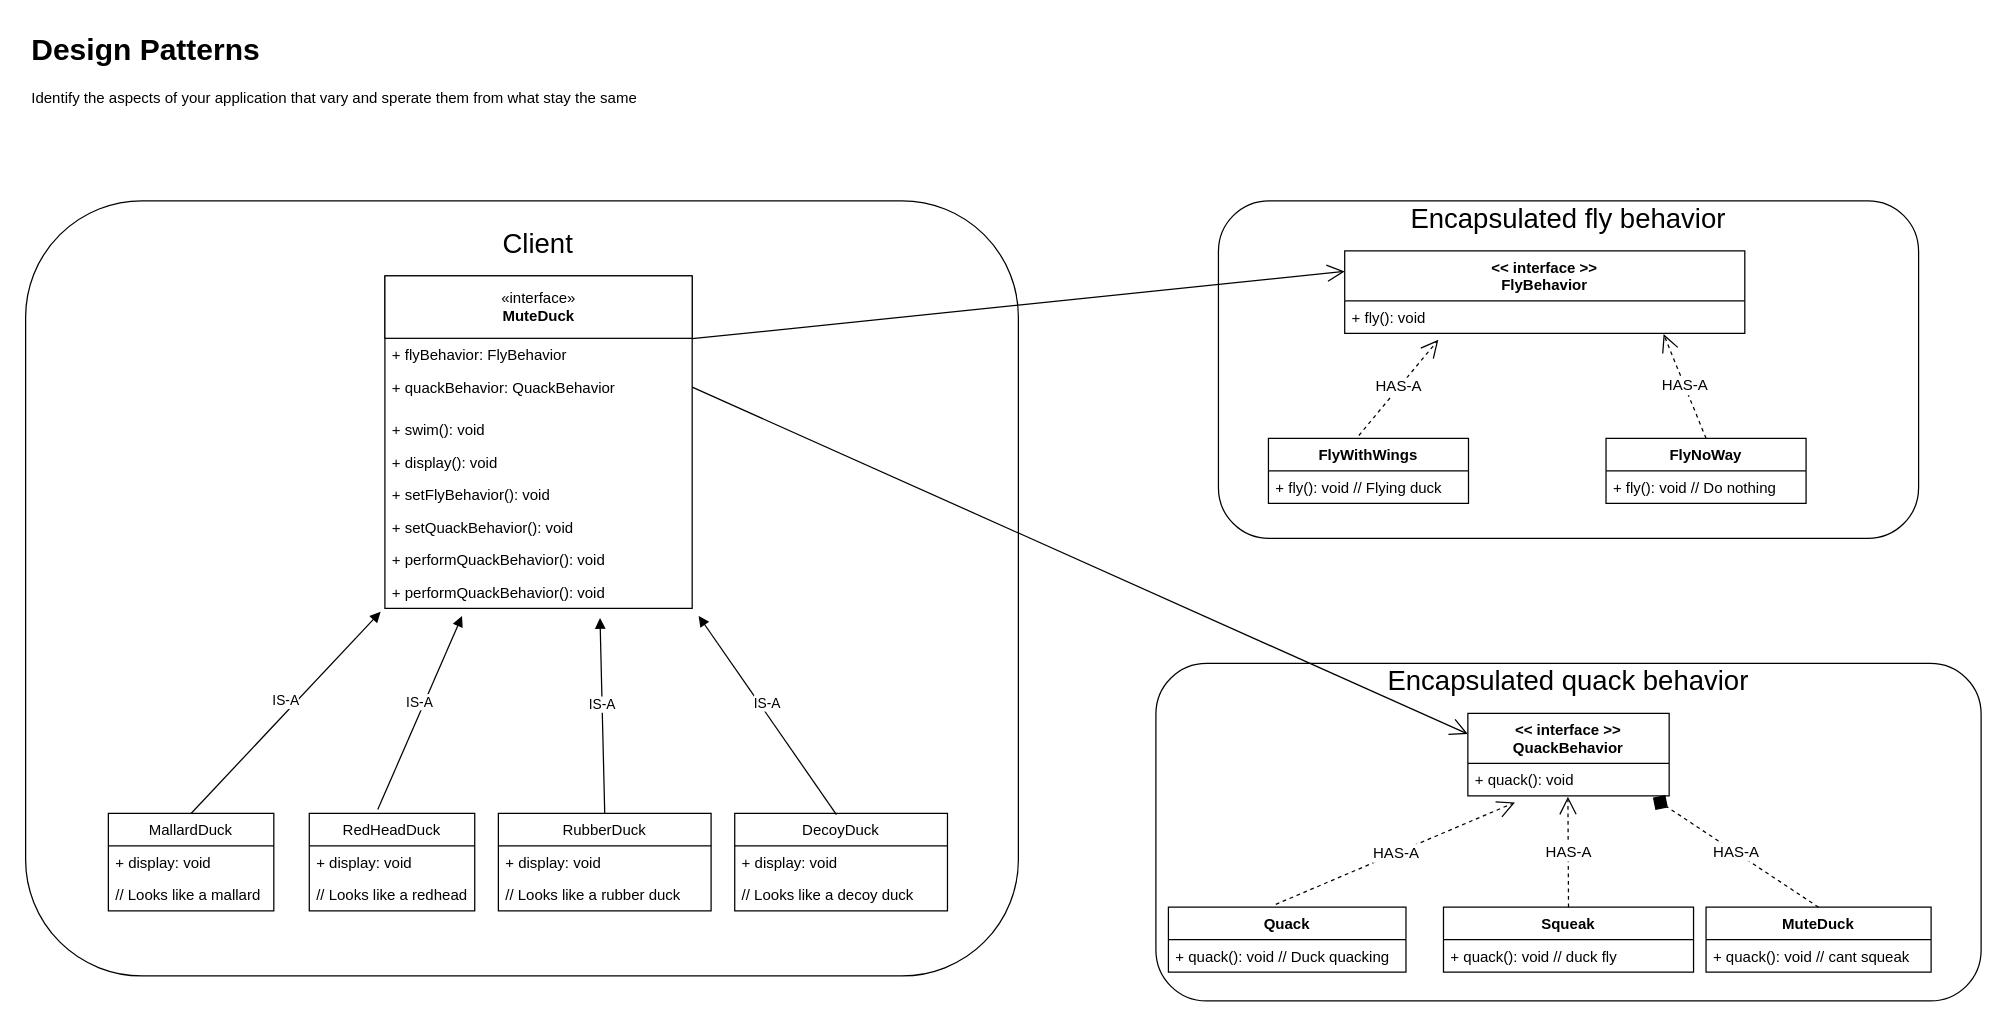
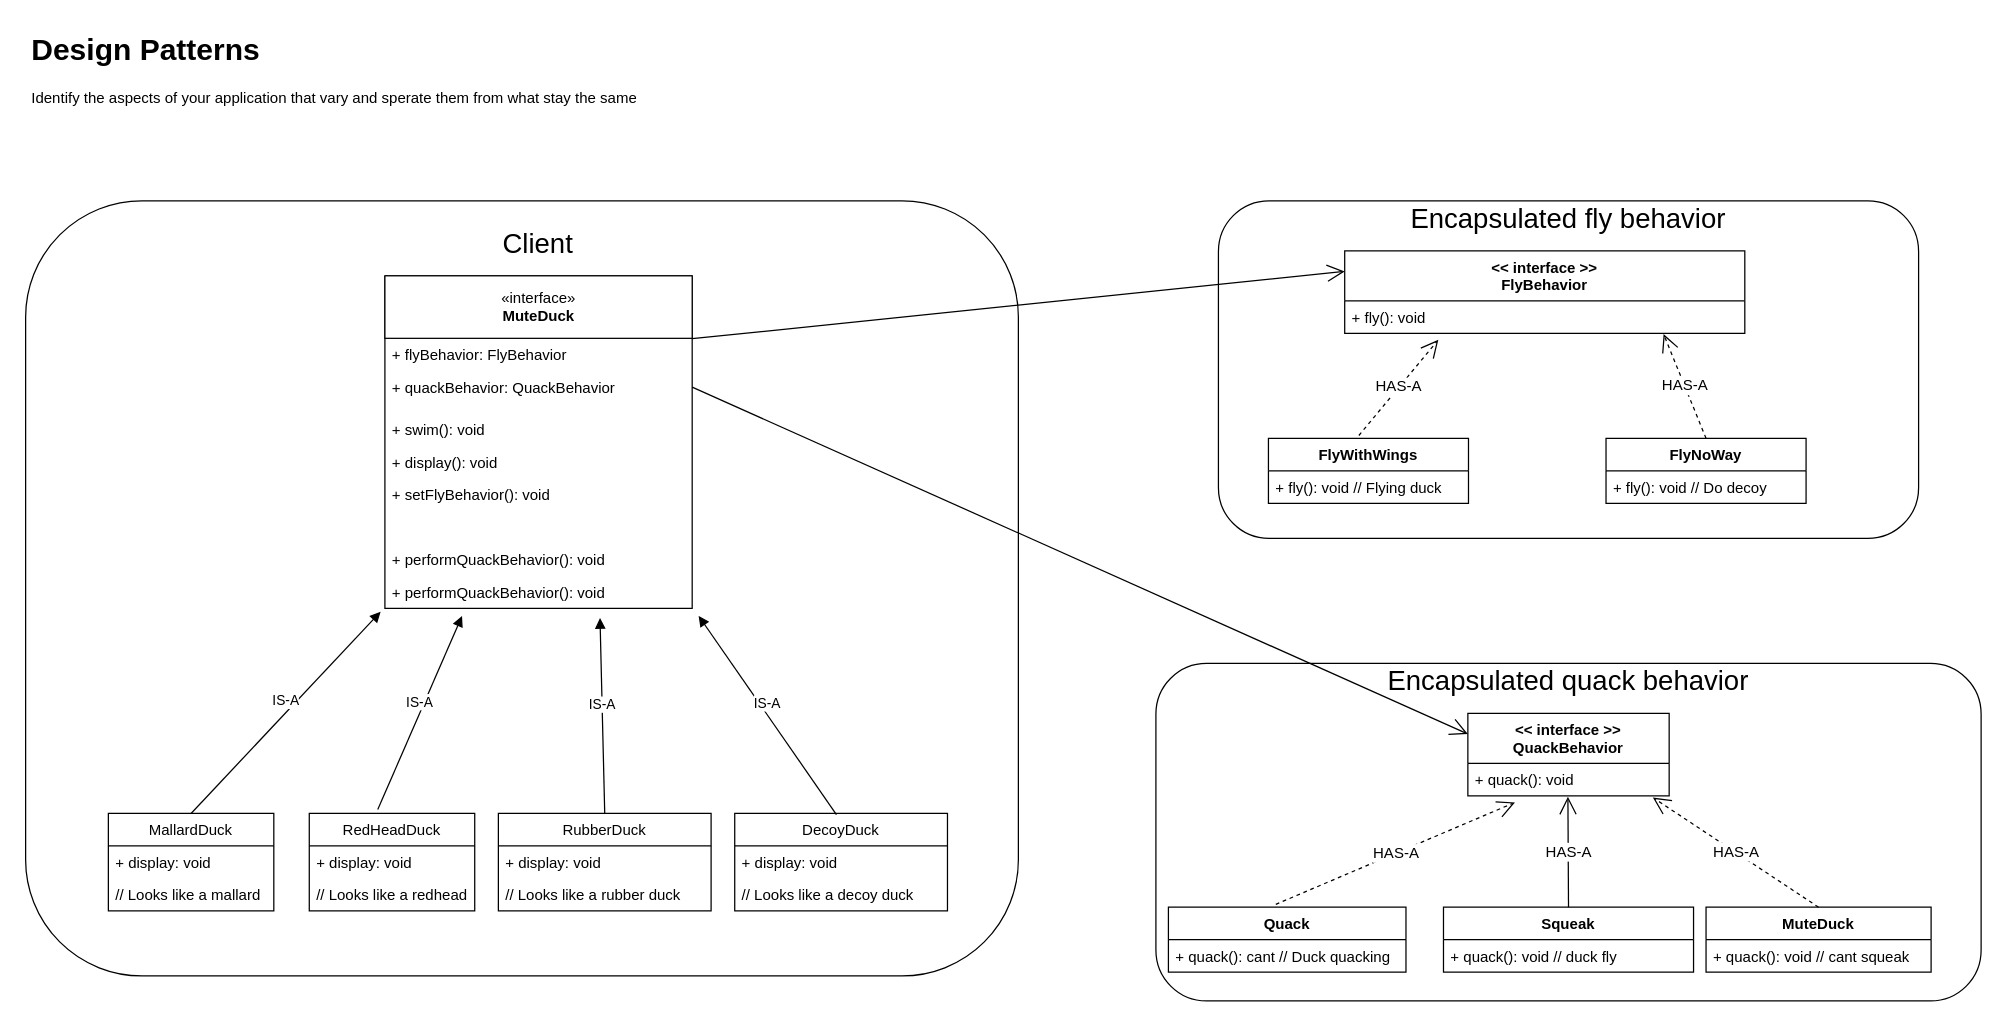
node "+ fly(): void // Do nothing": label "+ fly(): void // Do nothing" -> "+ fly(): void // Do decoy"
node "+ setQuackBehavior(): void": removed
edge "MuteDuck" -> "+ quack(): void": arrowhead diamond -> open
edge "Squeak" -> "+ quack(): void": style dashed -> solid
node "+ quack(): void // Duck quacking": label "+ quack(): void // Duck quacking" -> "+ quack(): cant // Duck quacking"
